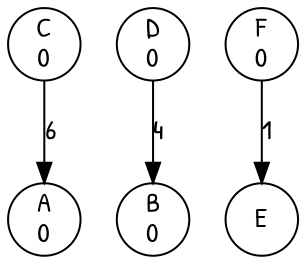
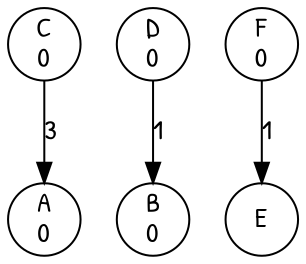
edge "C 0" -> "A 0": label "6" -> "3"
edge "D 0" -> "B 0": label "4" -> "1"
